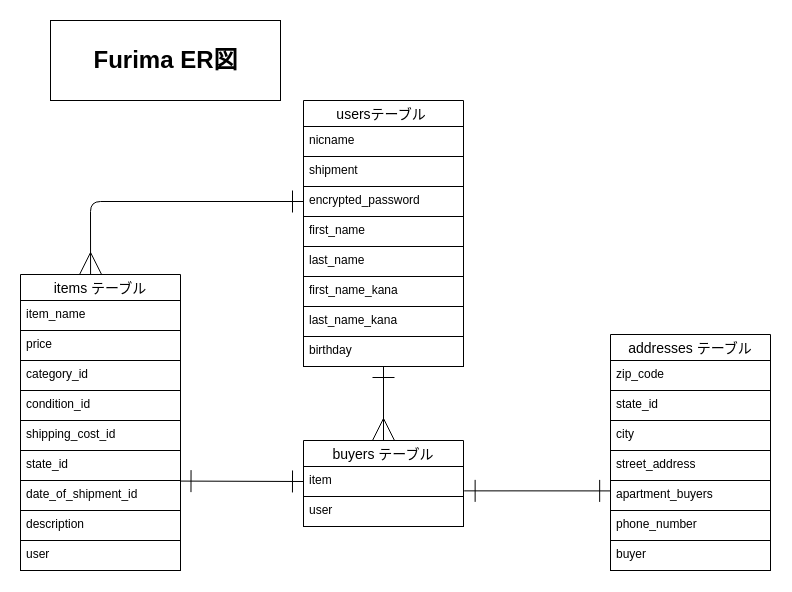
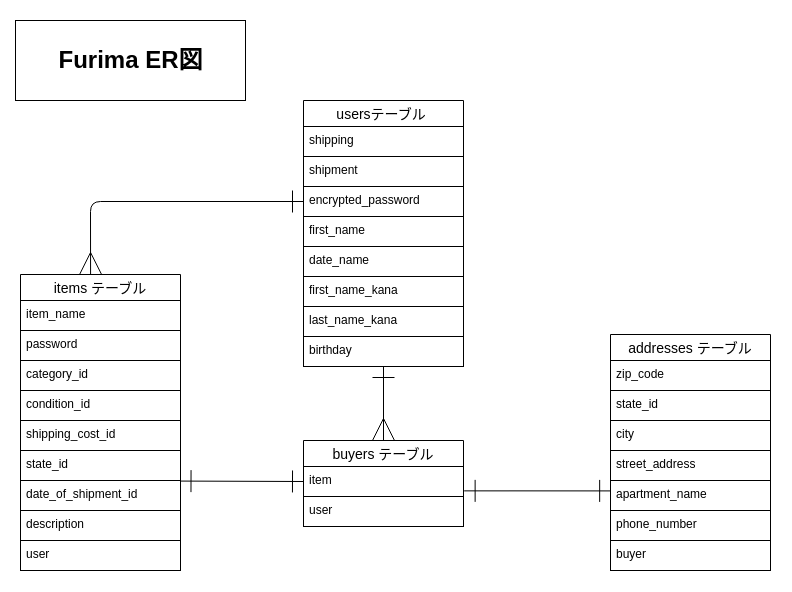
node "Furima ER図": moved (166, 61) -> (131, 61)
node "nicname": label "nicname" -> "shipping"
node "last_name": label "last_name" -> "date_name"
node "price": label "price" -> "password"
node "apartment_buyers": label "apartment_buyers" -> "apartment_name"
